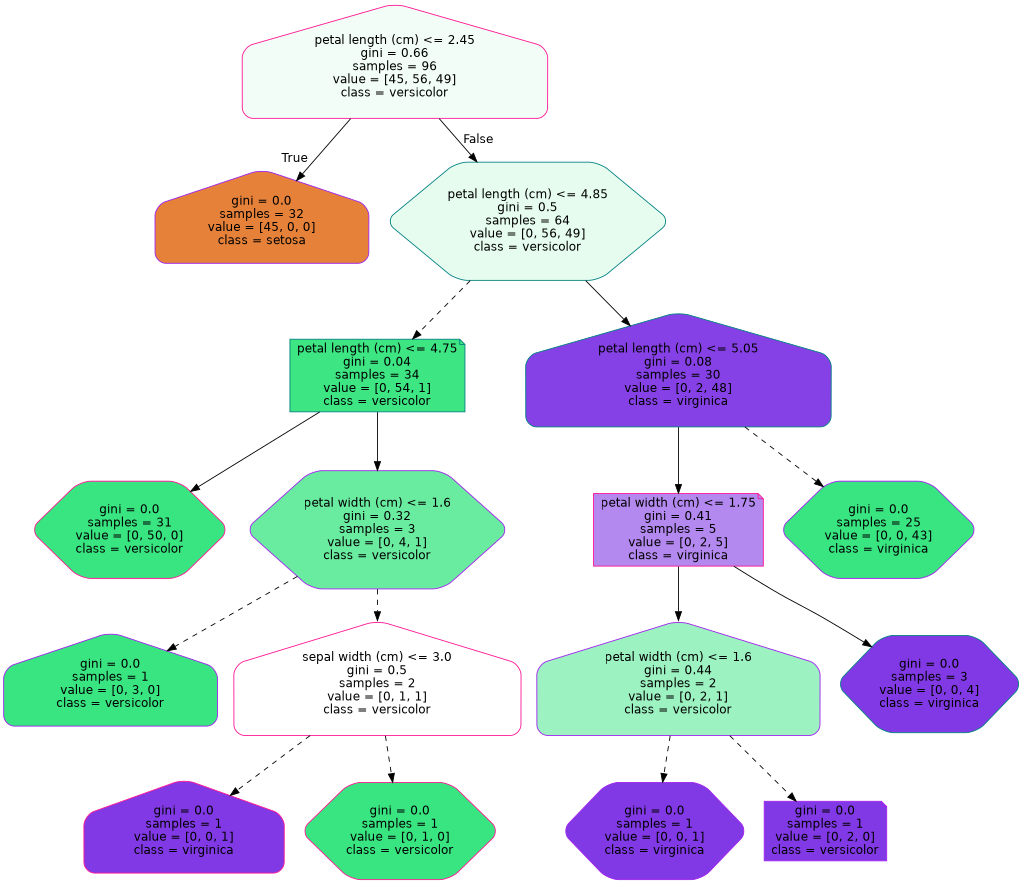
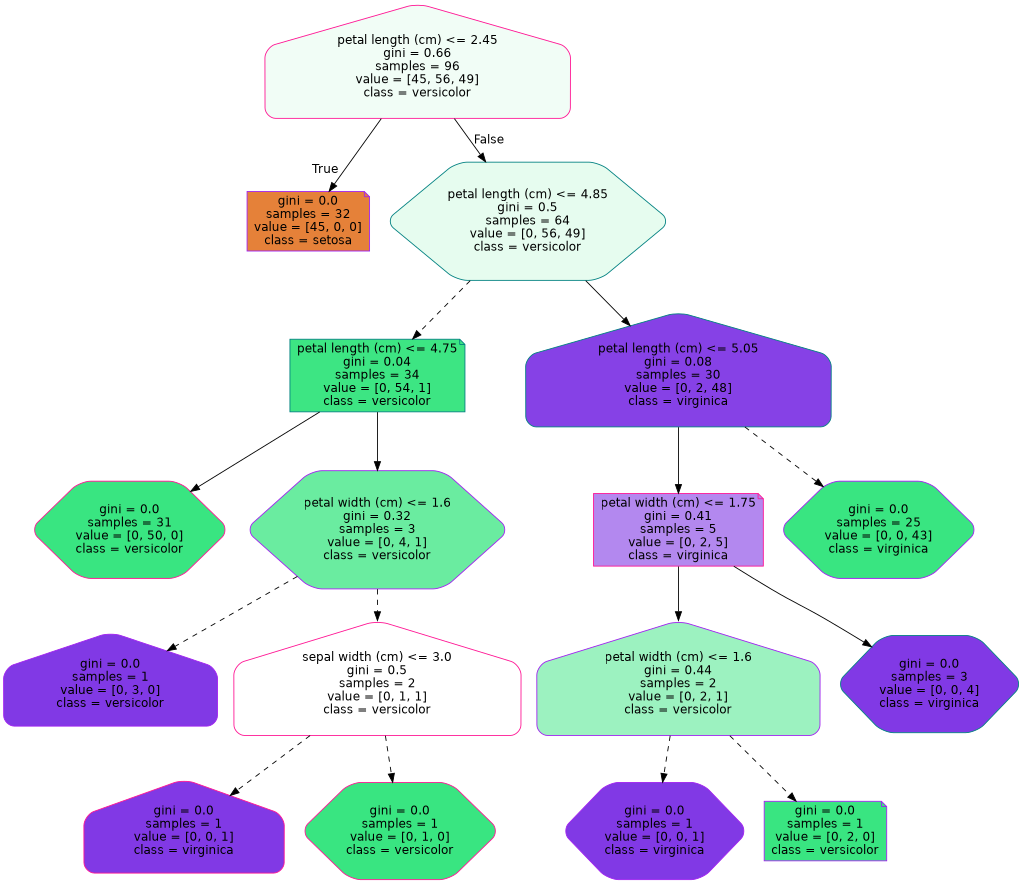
node "gini = 0.0 samples = 32 value = [45, 0, 0] class = setosa": shape house -> note
node "gini = 0.0 samples = 1 value = [0, 3, 0] class = versicolor": fillcolor #39e581 -> #8139e5
node "gini = 0.0 samples = 1 value = [0, 2, 0] class = versicolor": fillcolor #8139e5 -> #39e581
